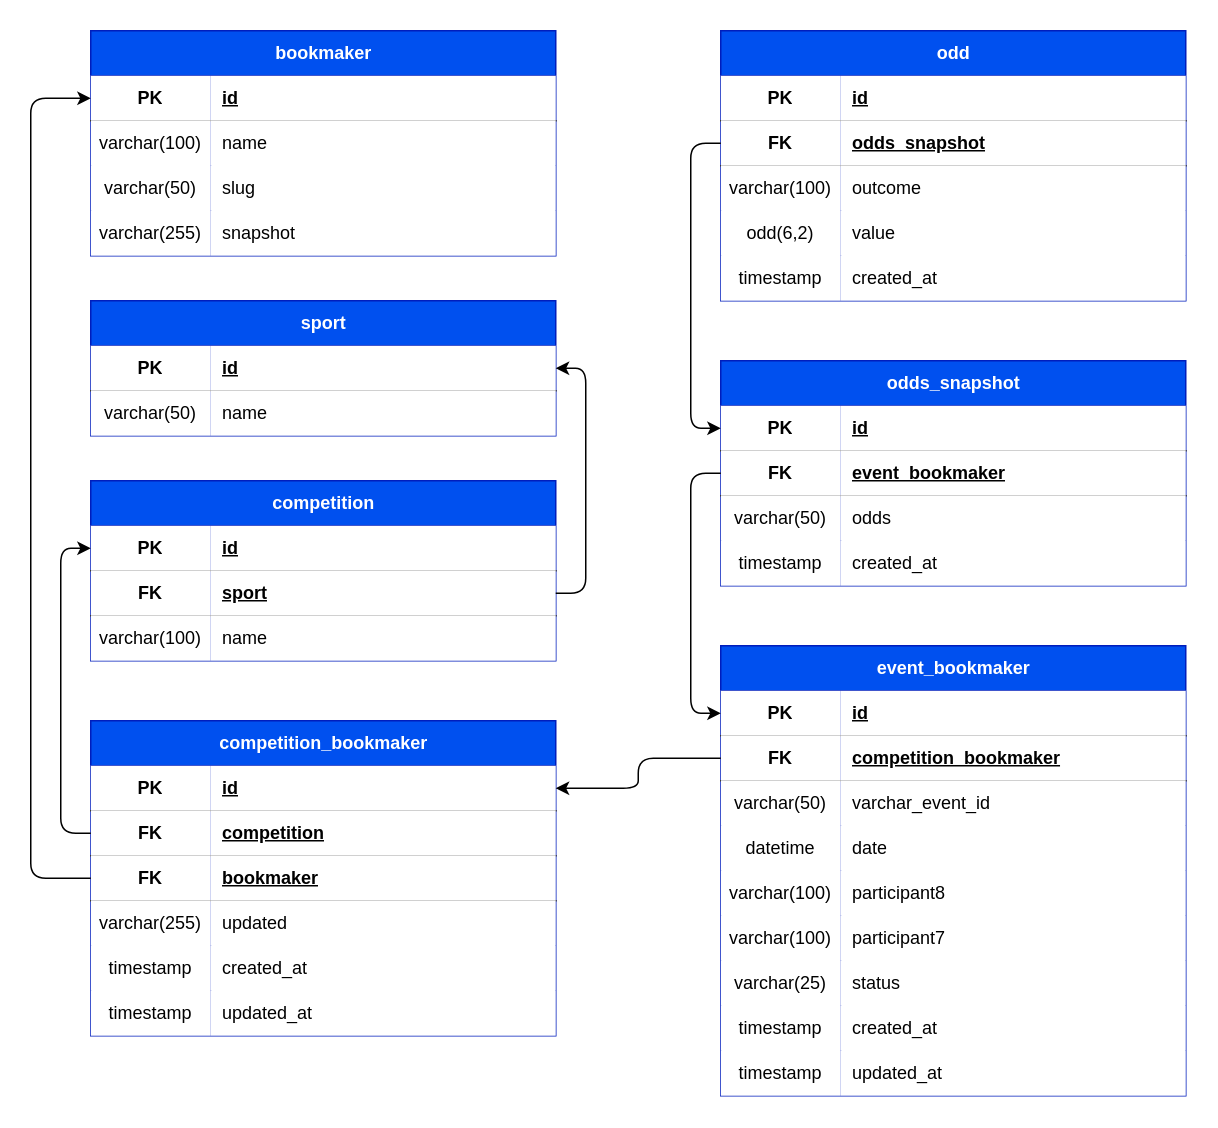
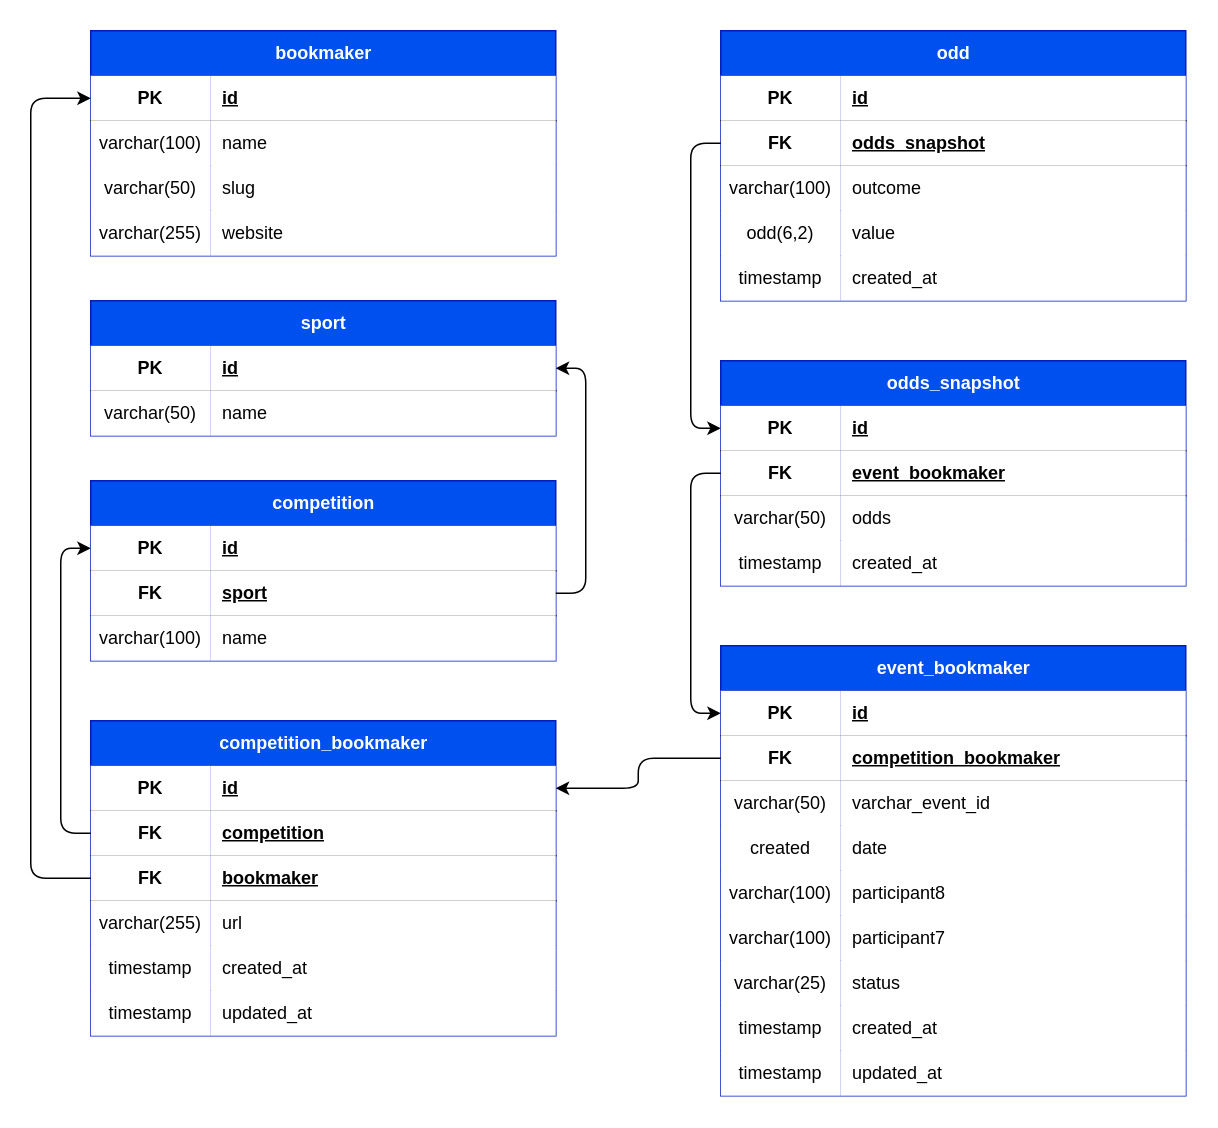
node "snapshot": label "snapshot" -> "website"
node "datetime": label "datetime" -> "created"
node "updated": label "updated" -> "url"
